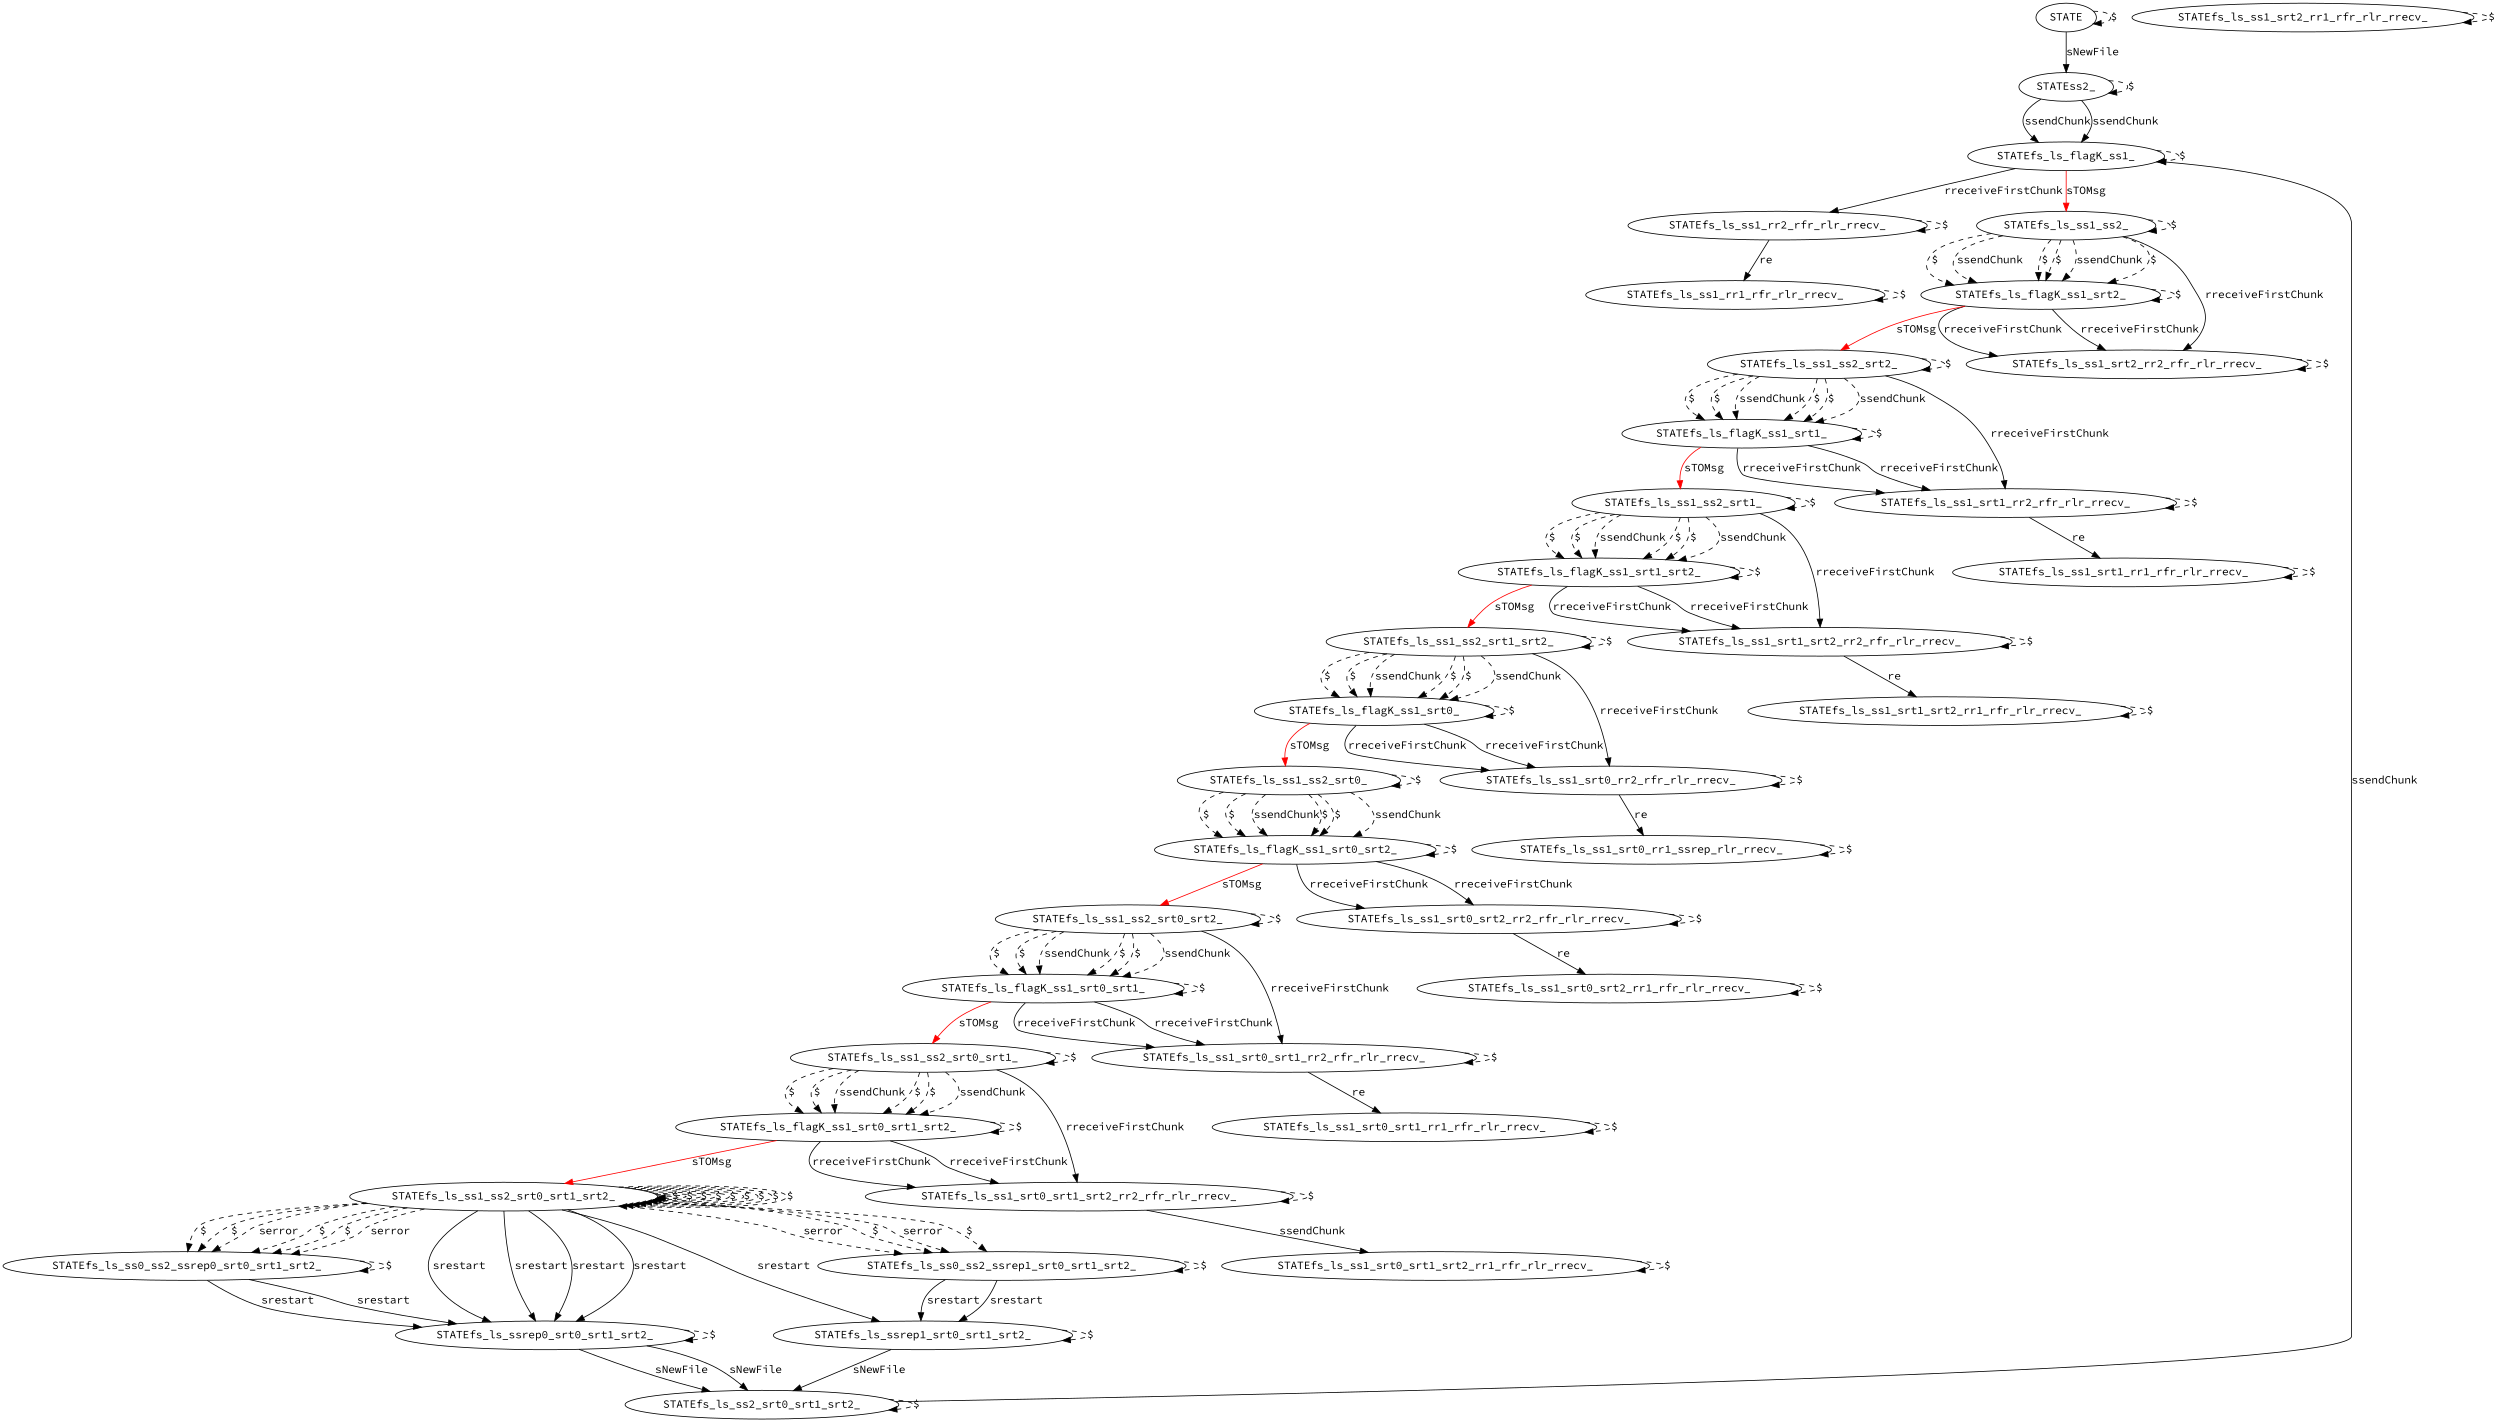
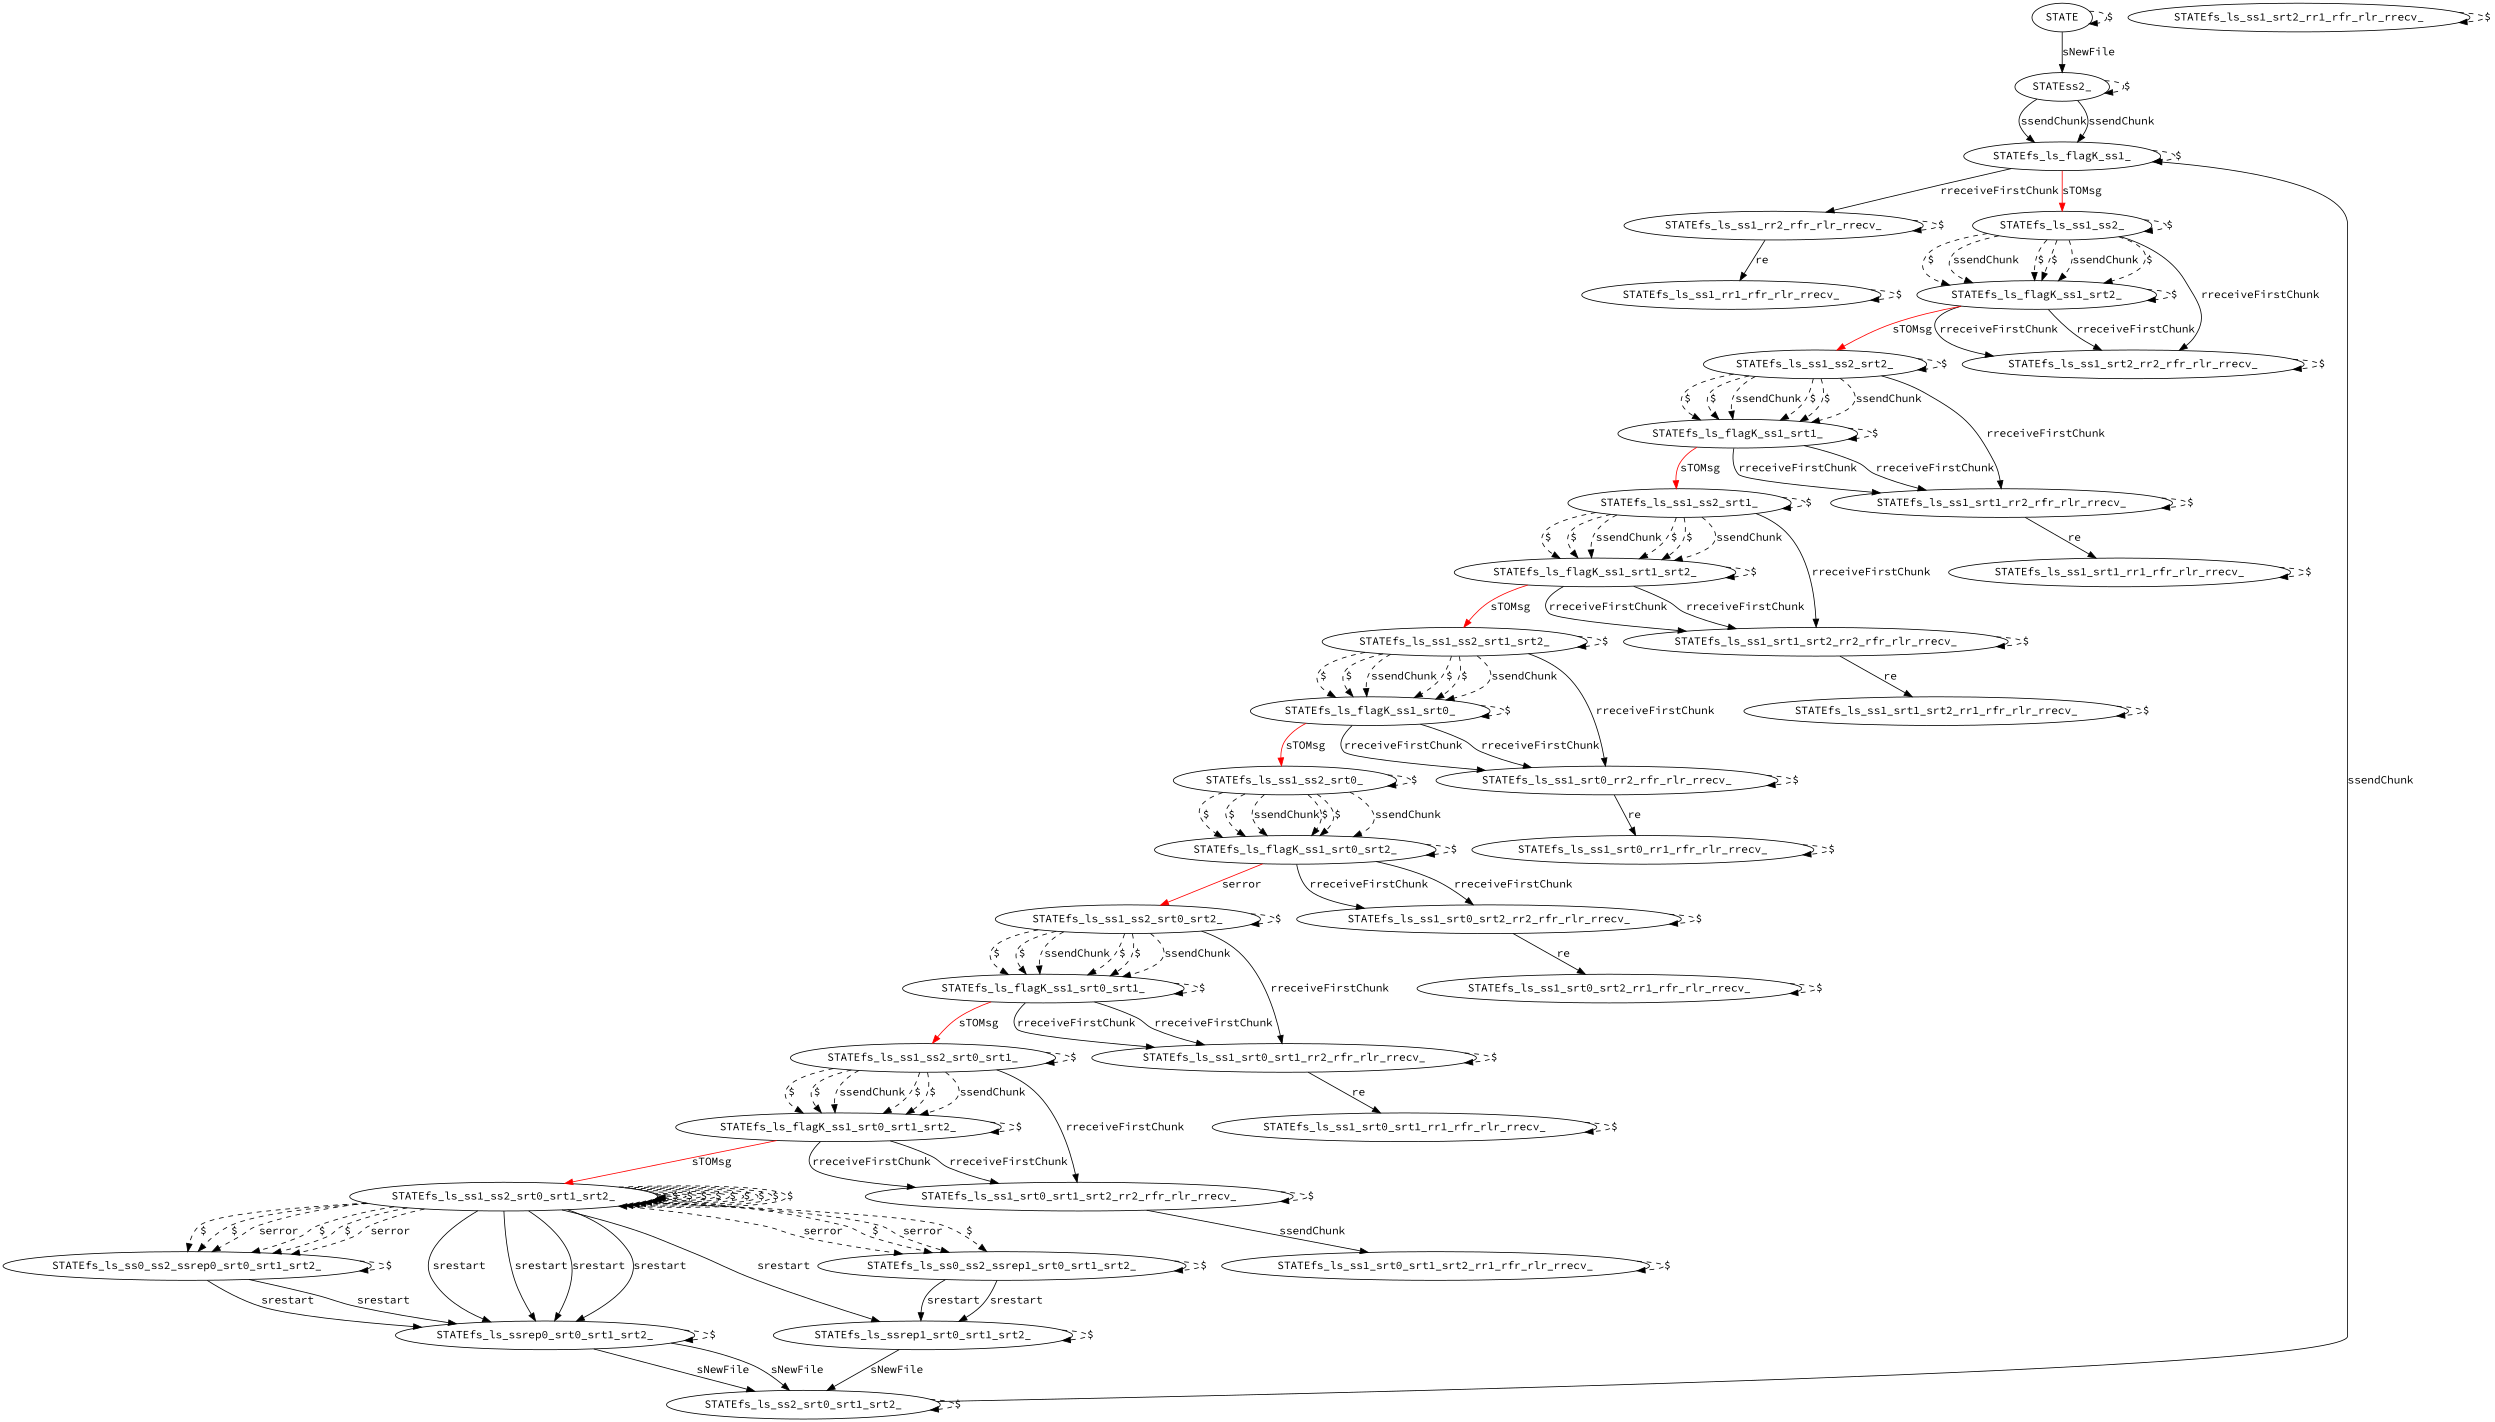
node "STATEfs_ls_ss1_srt0_rr1_ssrep_rlr_rrecv_": label "STATEfs_ls_ss1_srt0_rr1_ssrep_rlr_rrecv_" -> "STATEfs_ls_ss1_srt0_rr1_rfr_rlr_rrecv_"
edge "STATEfs_ls_flagK_ss1_srt0_srt2_" -> "STATEfs_ls_ss1_ss2_srt0_srt2_": label "sTOMsg" -> "serror"
